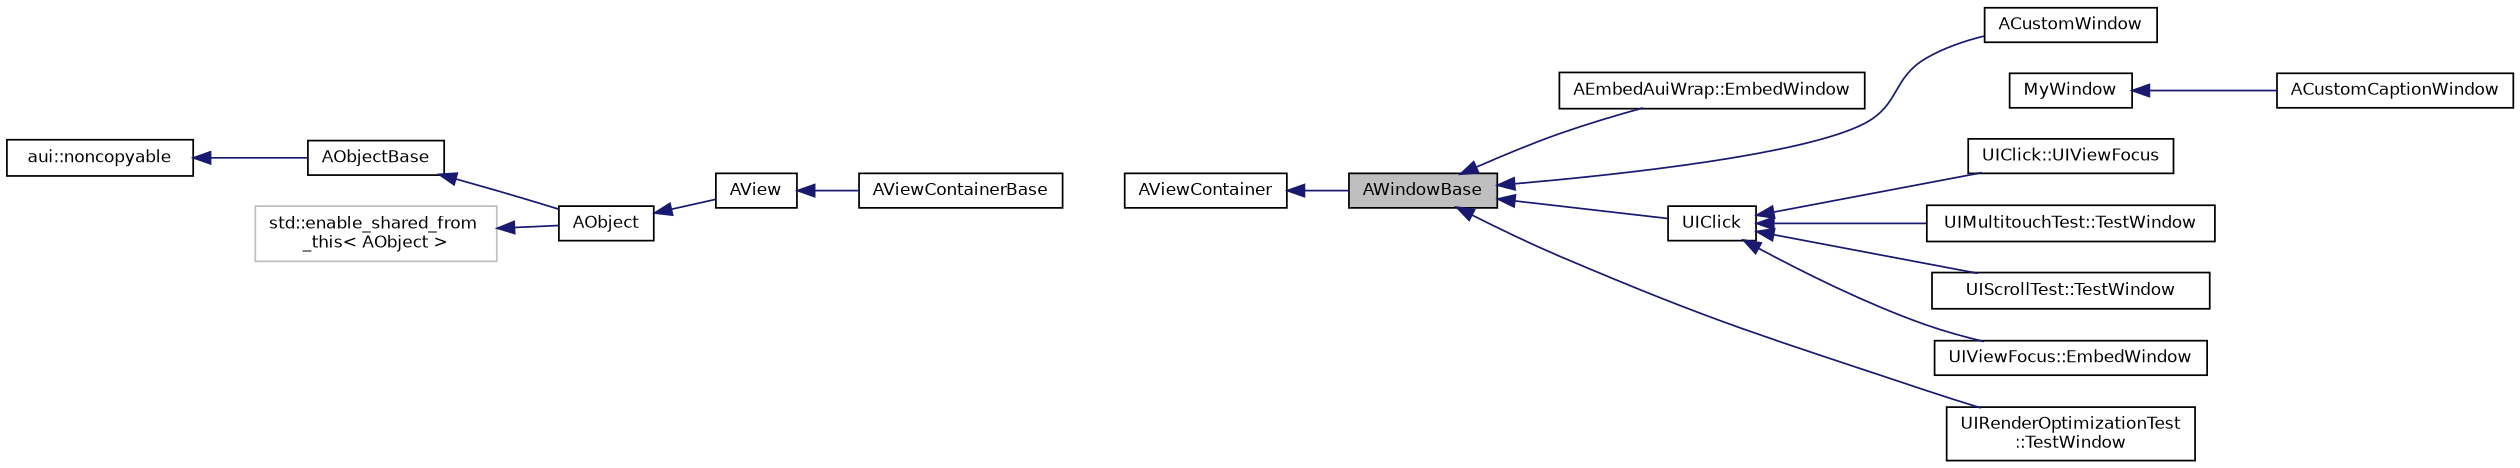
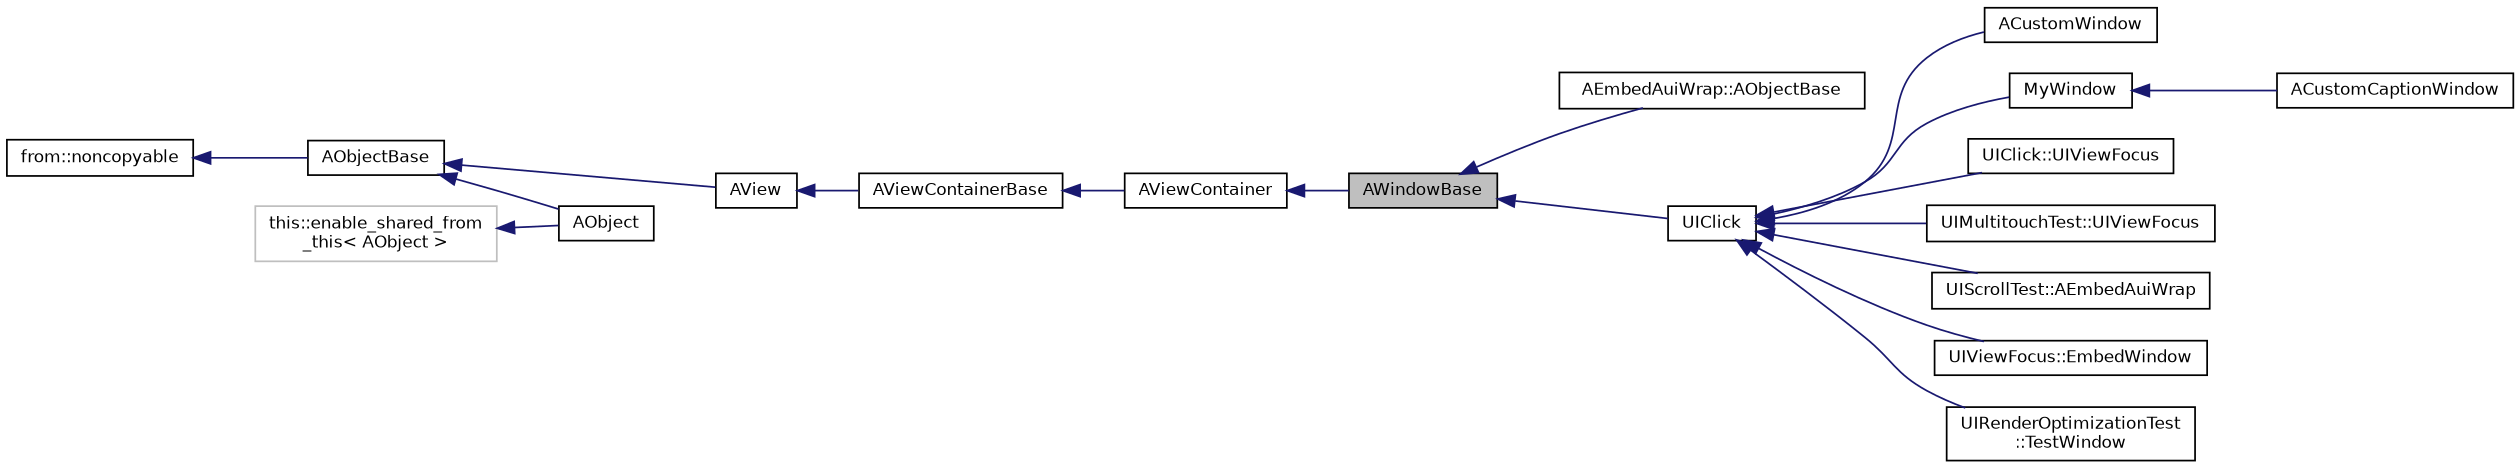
node "AEmbedAuiWrap::EmbedWindow": label "AEmbedAuiWrap::EmbedWindow" -> "AEmbedAuiWrap::AObjectBase"
edge "MyWindow" -> "UIClick": added
edge "ACustomWindow" -> "AWindowBase": now "ACustomWindow" -> "UIClick"
node "aui::noncopyable": label "aui::noncopyable" -> "from::noncopyable"
edge "AViewContainer" -> "AViewContainerBase": added
edge "AView" -> "AObject": now "AView" -> "AObjectBase"
node "UIMultitouchTest::TestWindow": label "UIMultitouchTest::TestWindow" -> "UIMultitouchTest::UIViewFocus"
node "std::enable_shared_from _this< AObject >": label "std::enable_shared_from _this< AObject >" -> "this::enable_shared_from _this< AObject >"
node "UIScrollTest::TestWindow": label "UIScrollTest::TestWindow" -> "UIScrollTest::AEmbedAuiWrap"
edge "UIRenderOptimizationTest ::TestWindow" -> "AWindowBase": now "UIRenderOptimizationTest ::TestWindow" -> "UIClick"
